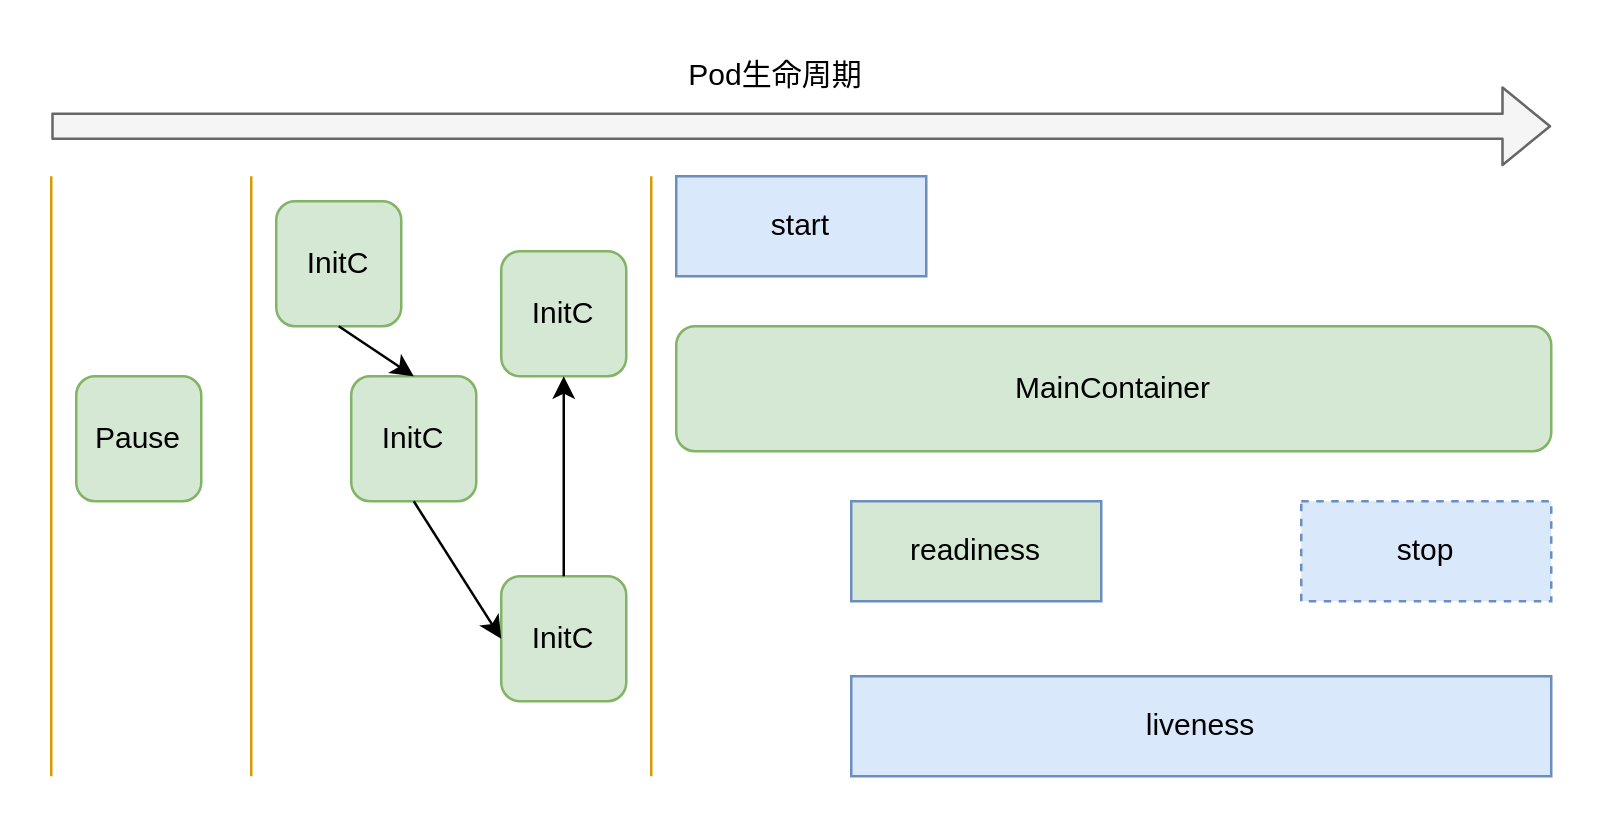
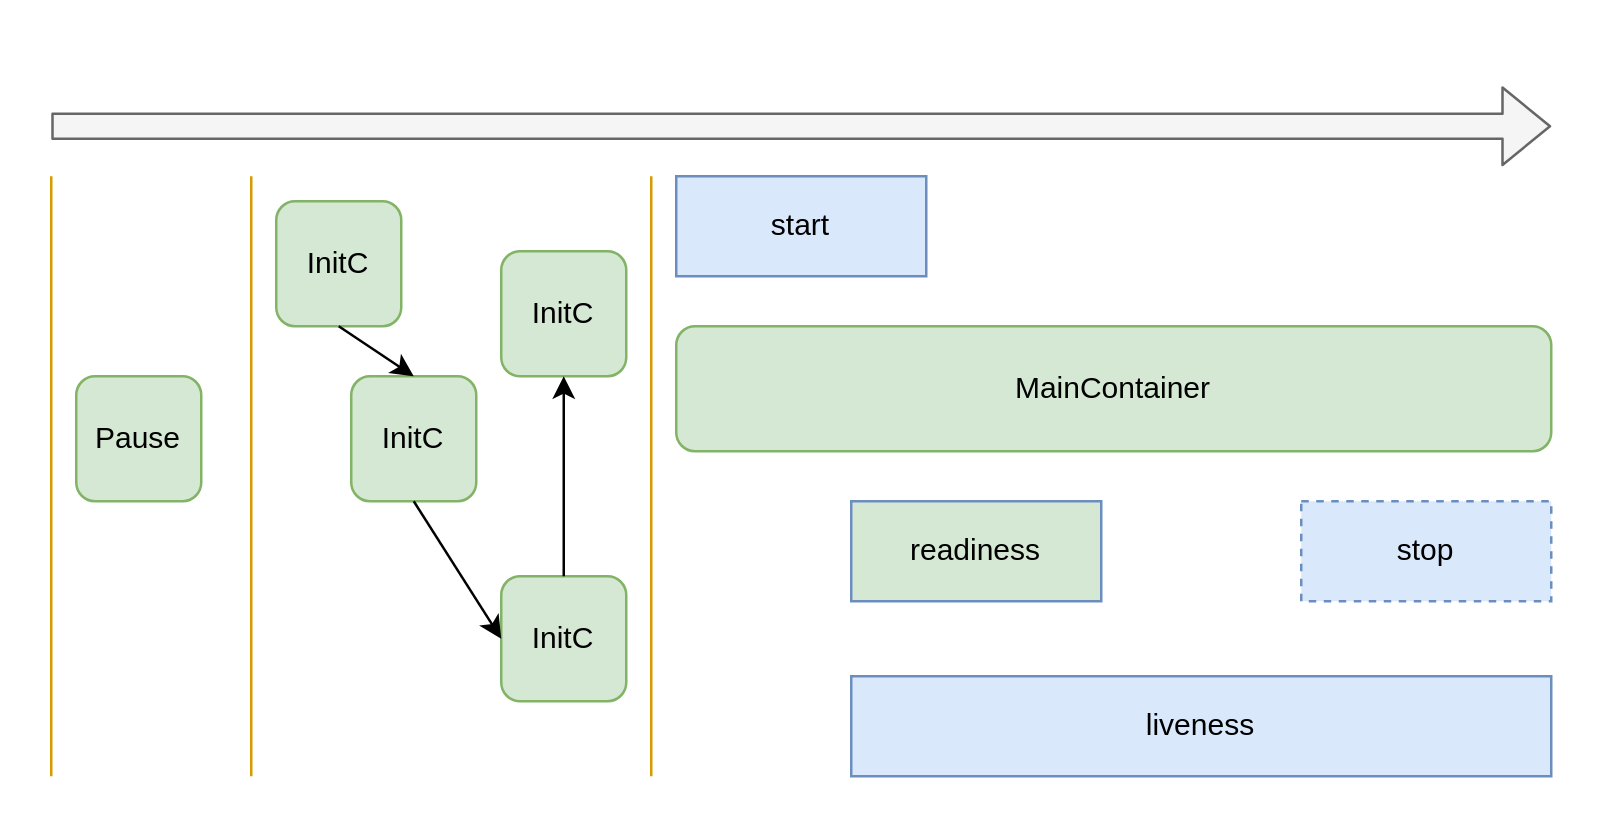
node "Pod生命周期": removed
